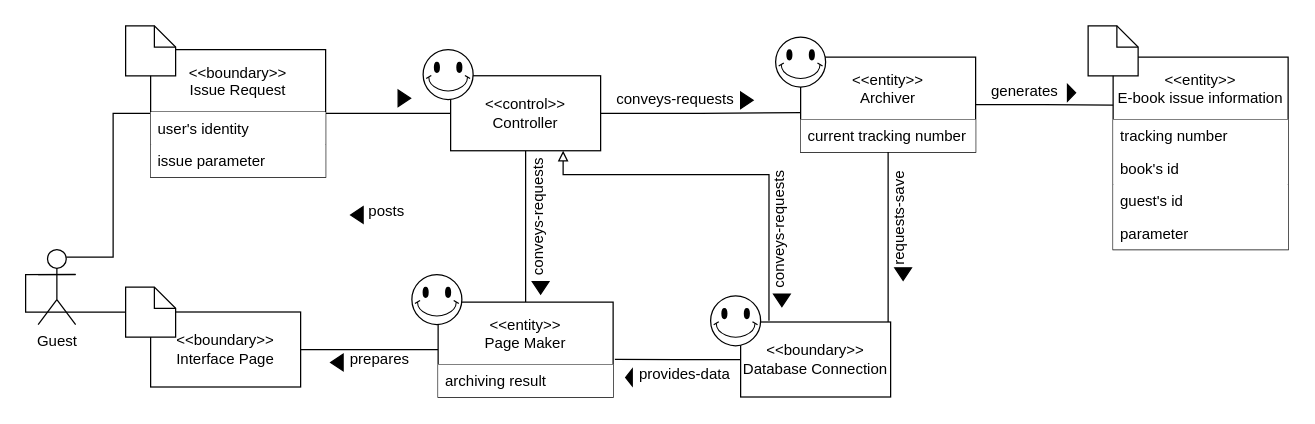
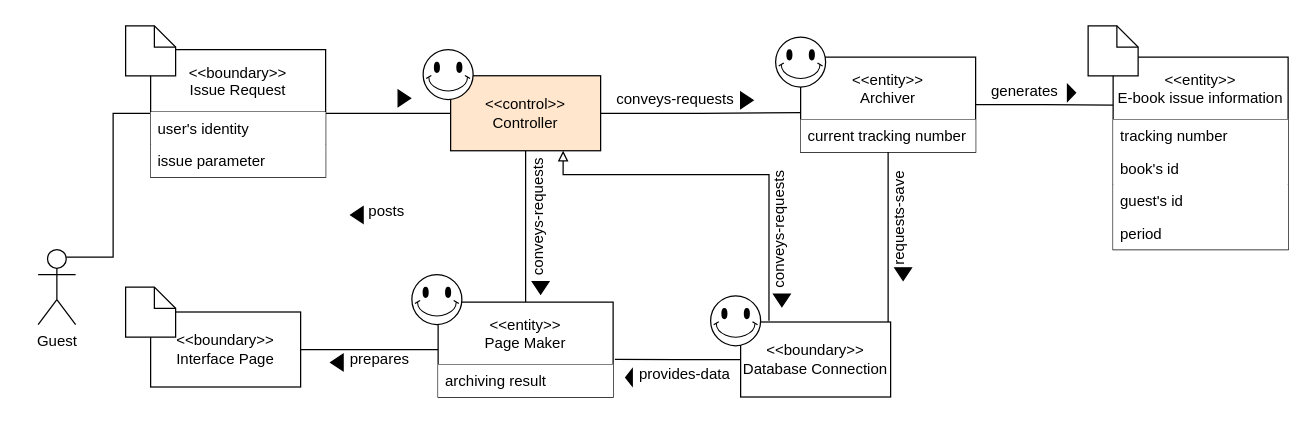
node "<<control>> Controller": fillcolor #ffffff -> #ffe6cc
node "parameter": label "parameter" -> "period"
edge "Guest" -- "<<boundary>> Interface Page": removed
